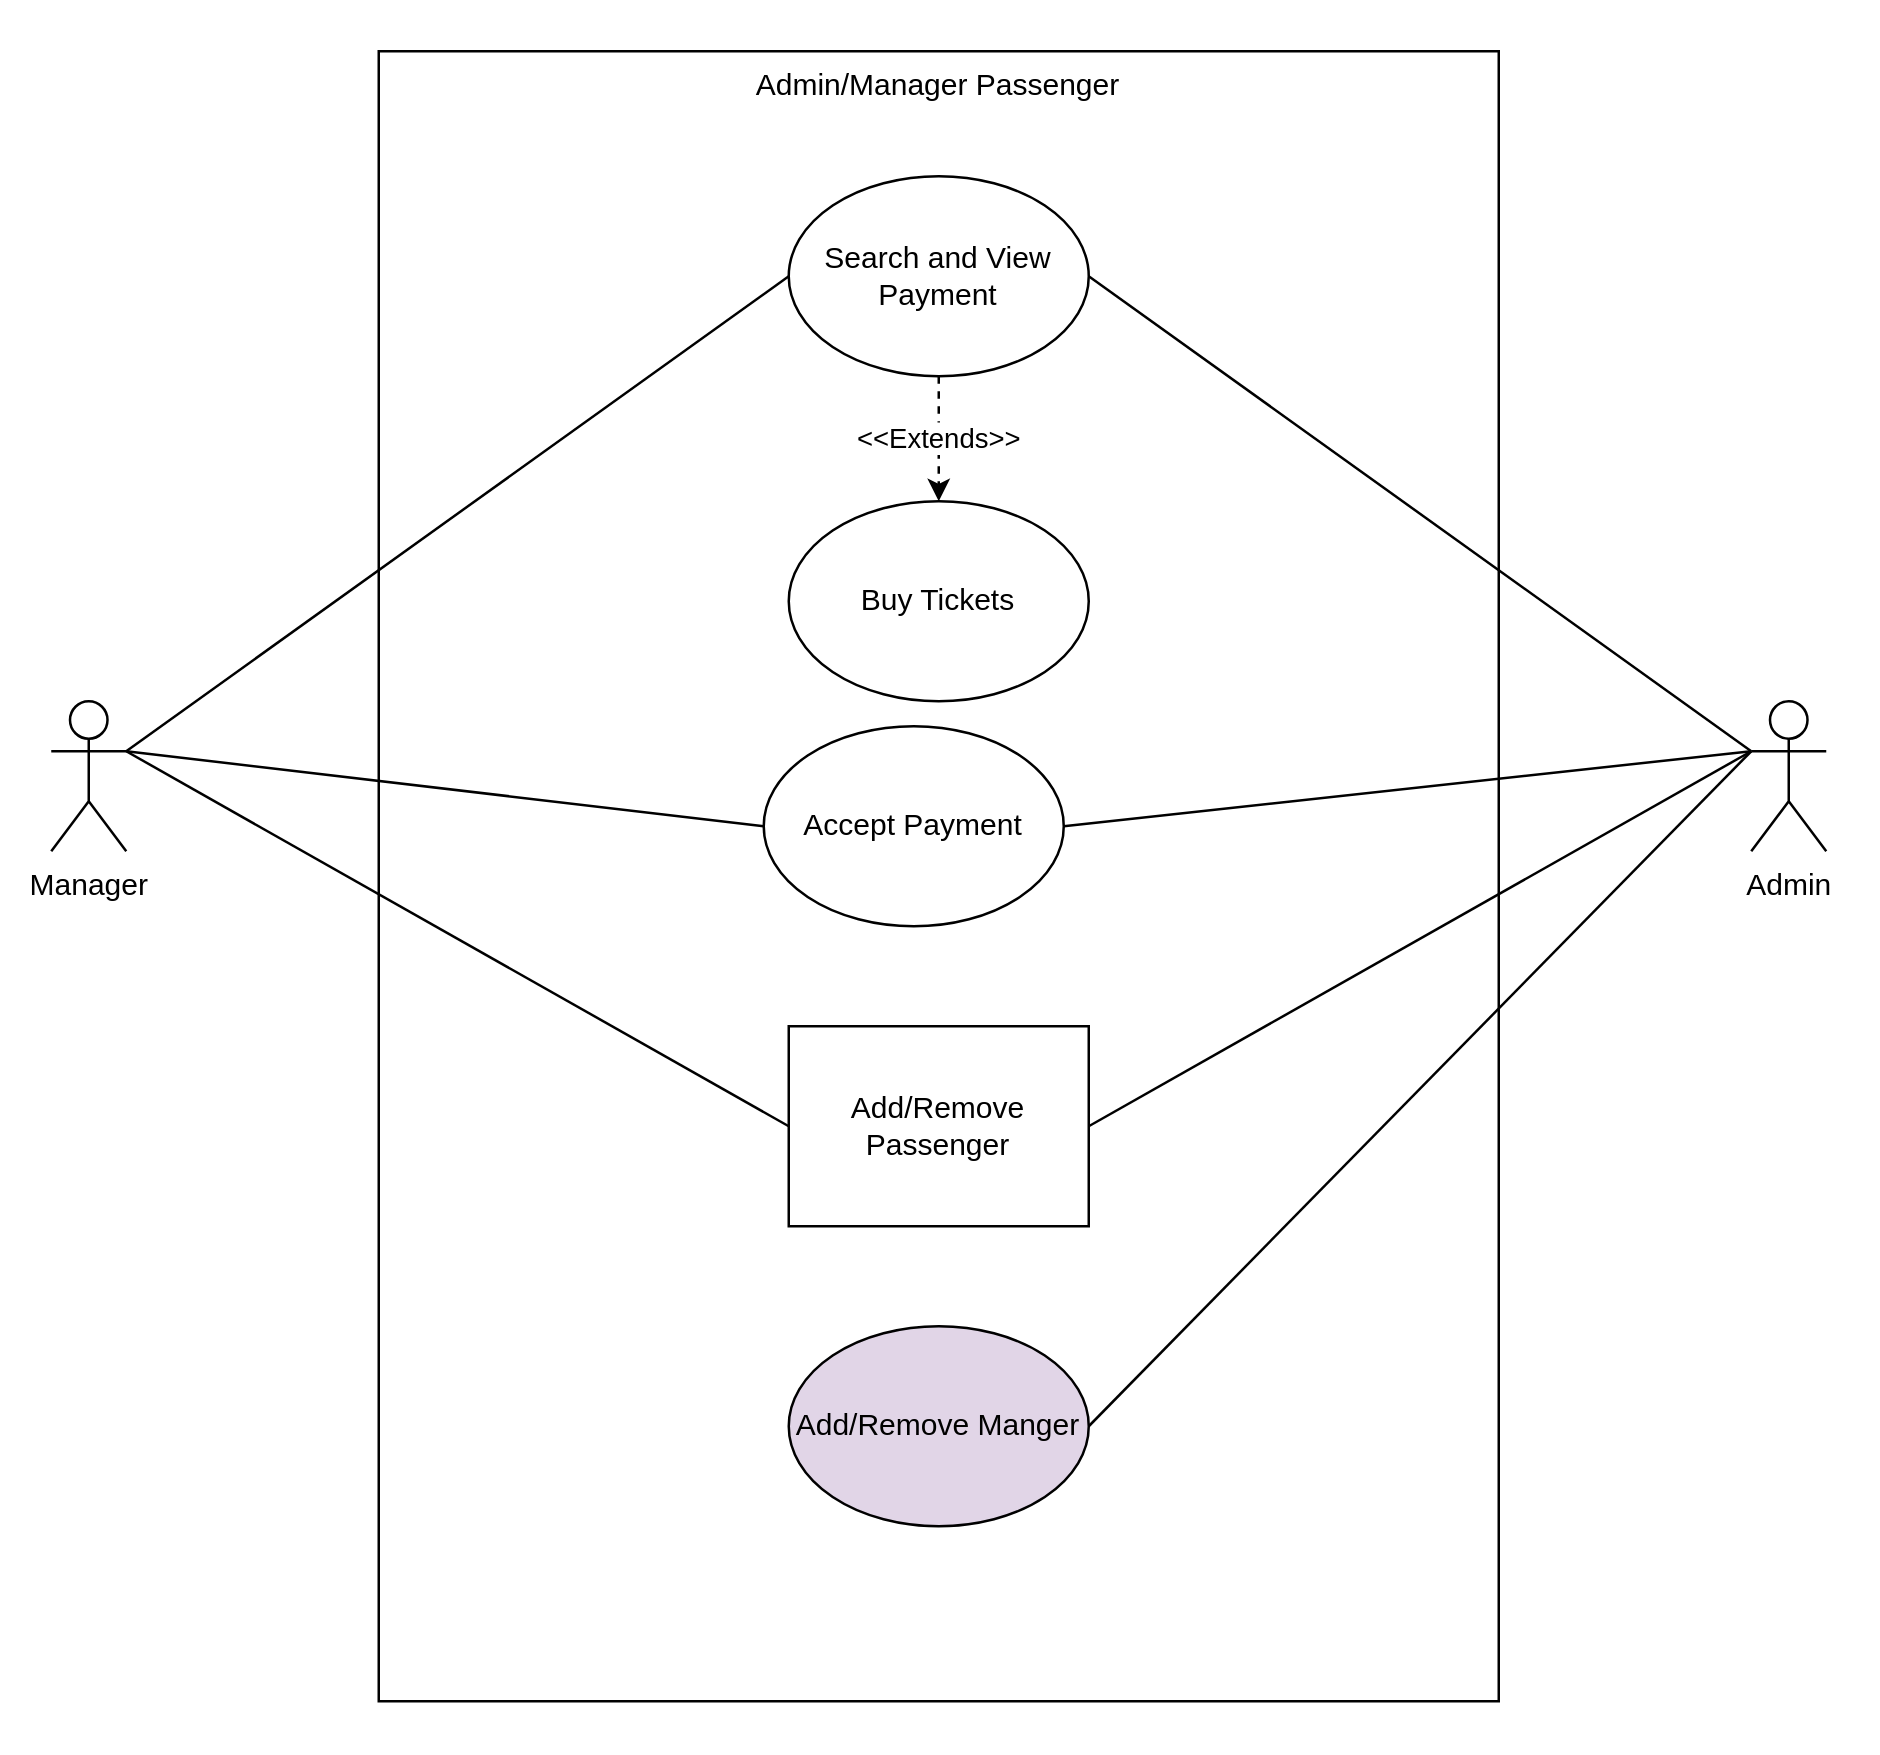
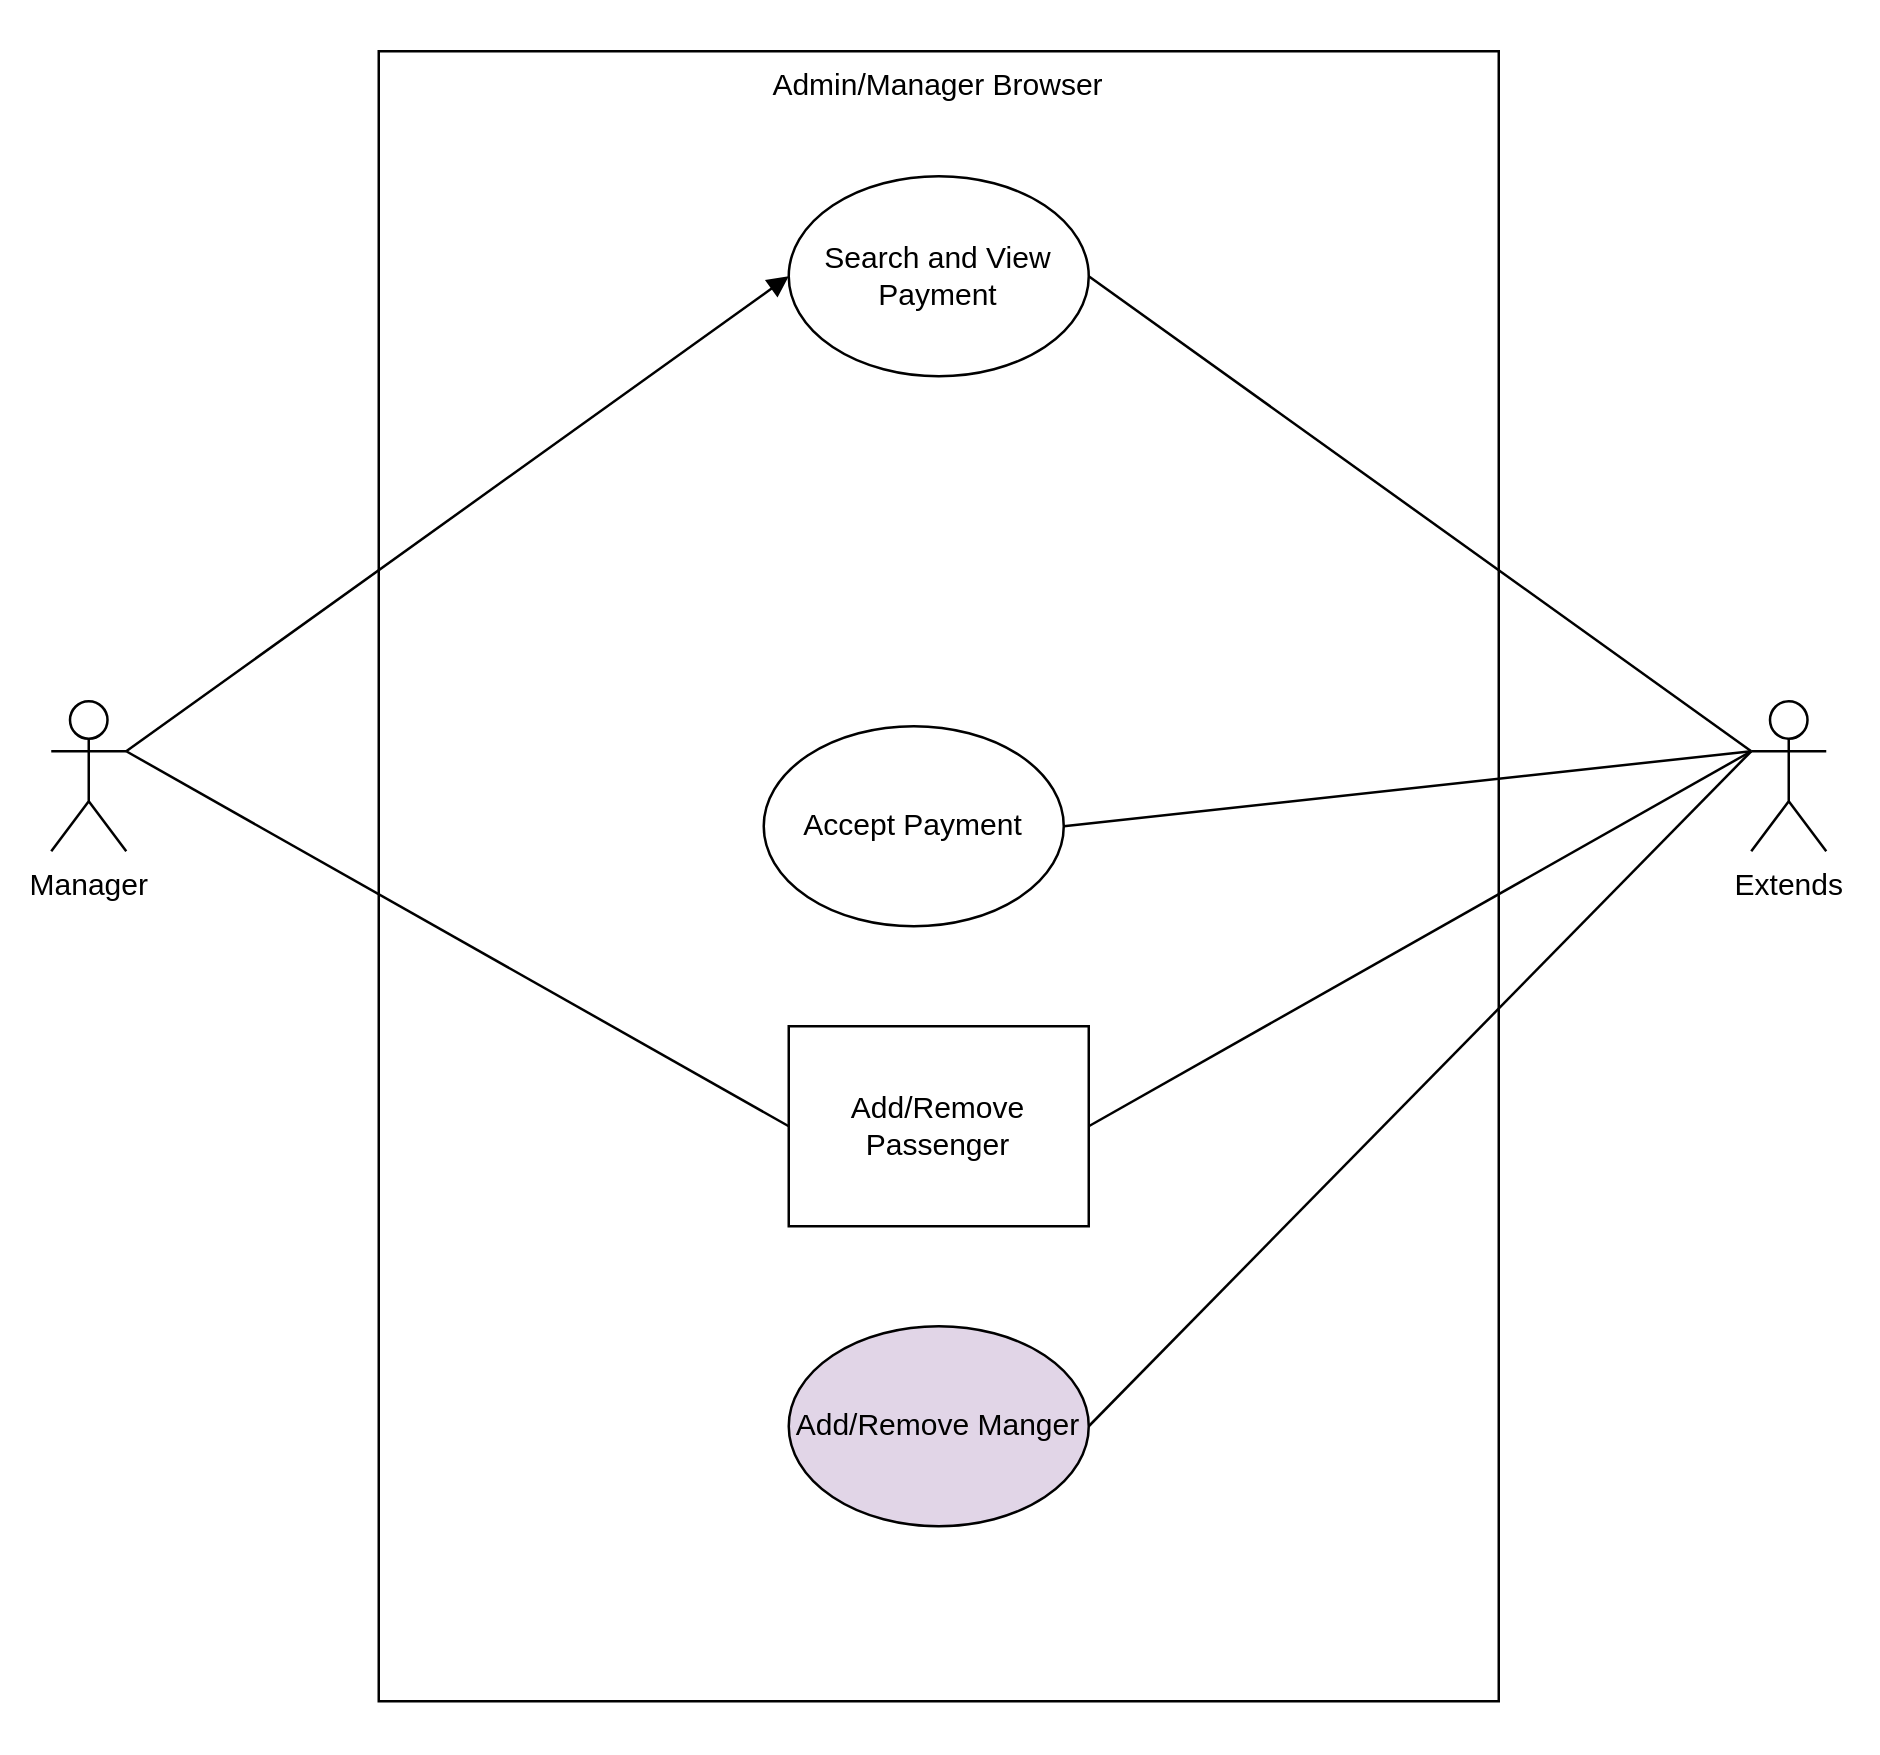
node "Admin/Manager Passenger": label "Admin/Manager Passenger" -> "Admin/Manager Browser"
edge "Search and View Payment" -- "Manager": arrowhead none -> block
edge "Search and View Payment" -> "Buy Tickets": removed, label "<<Extends>>"
node "Buy Tickets": removed
edge "Manager" -- "Accept Payment": removed
node "Admin": label "Admin" -> "Extends"
